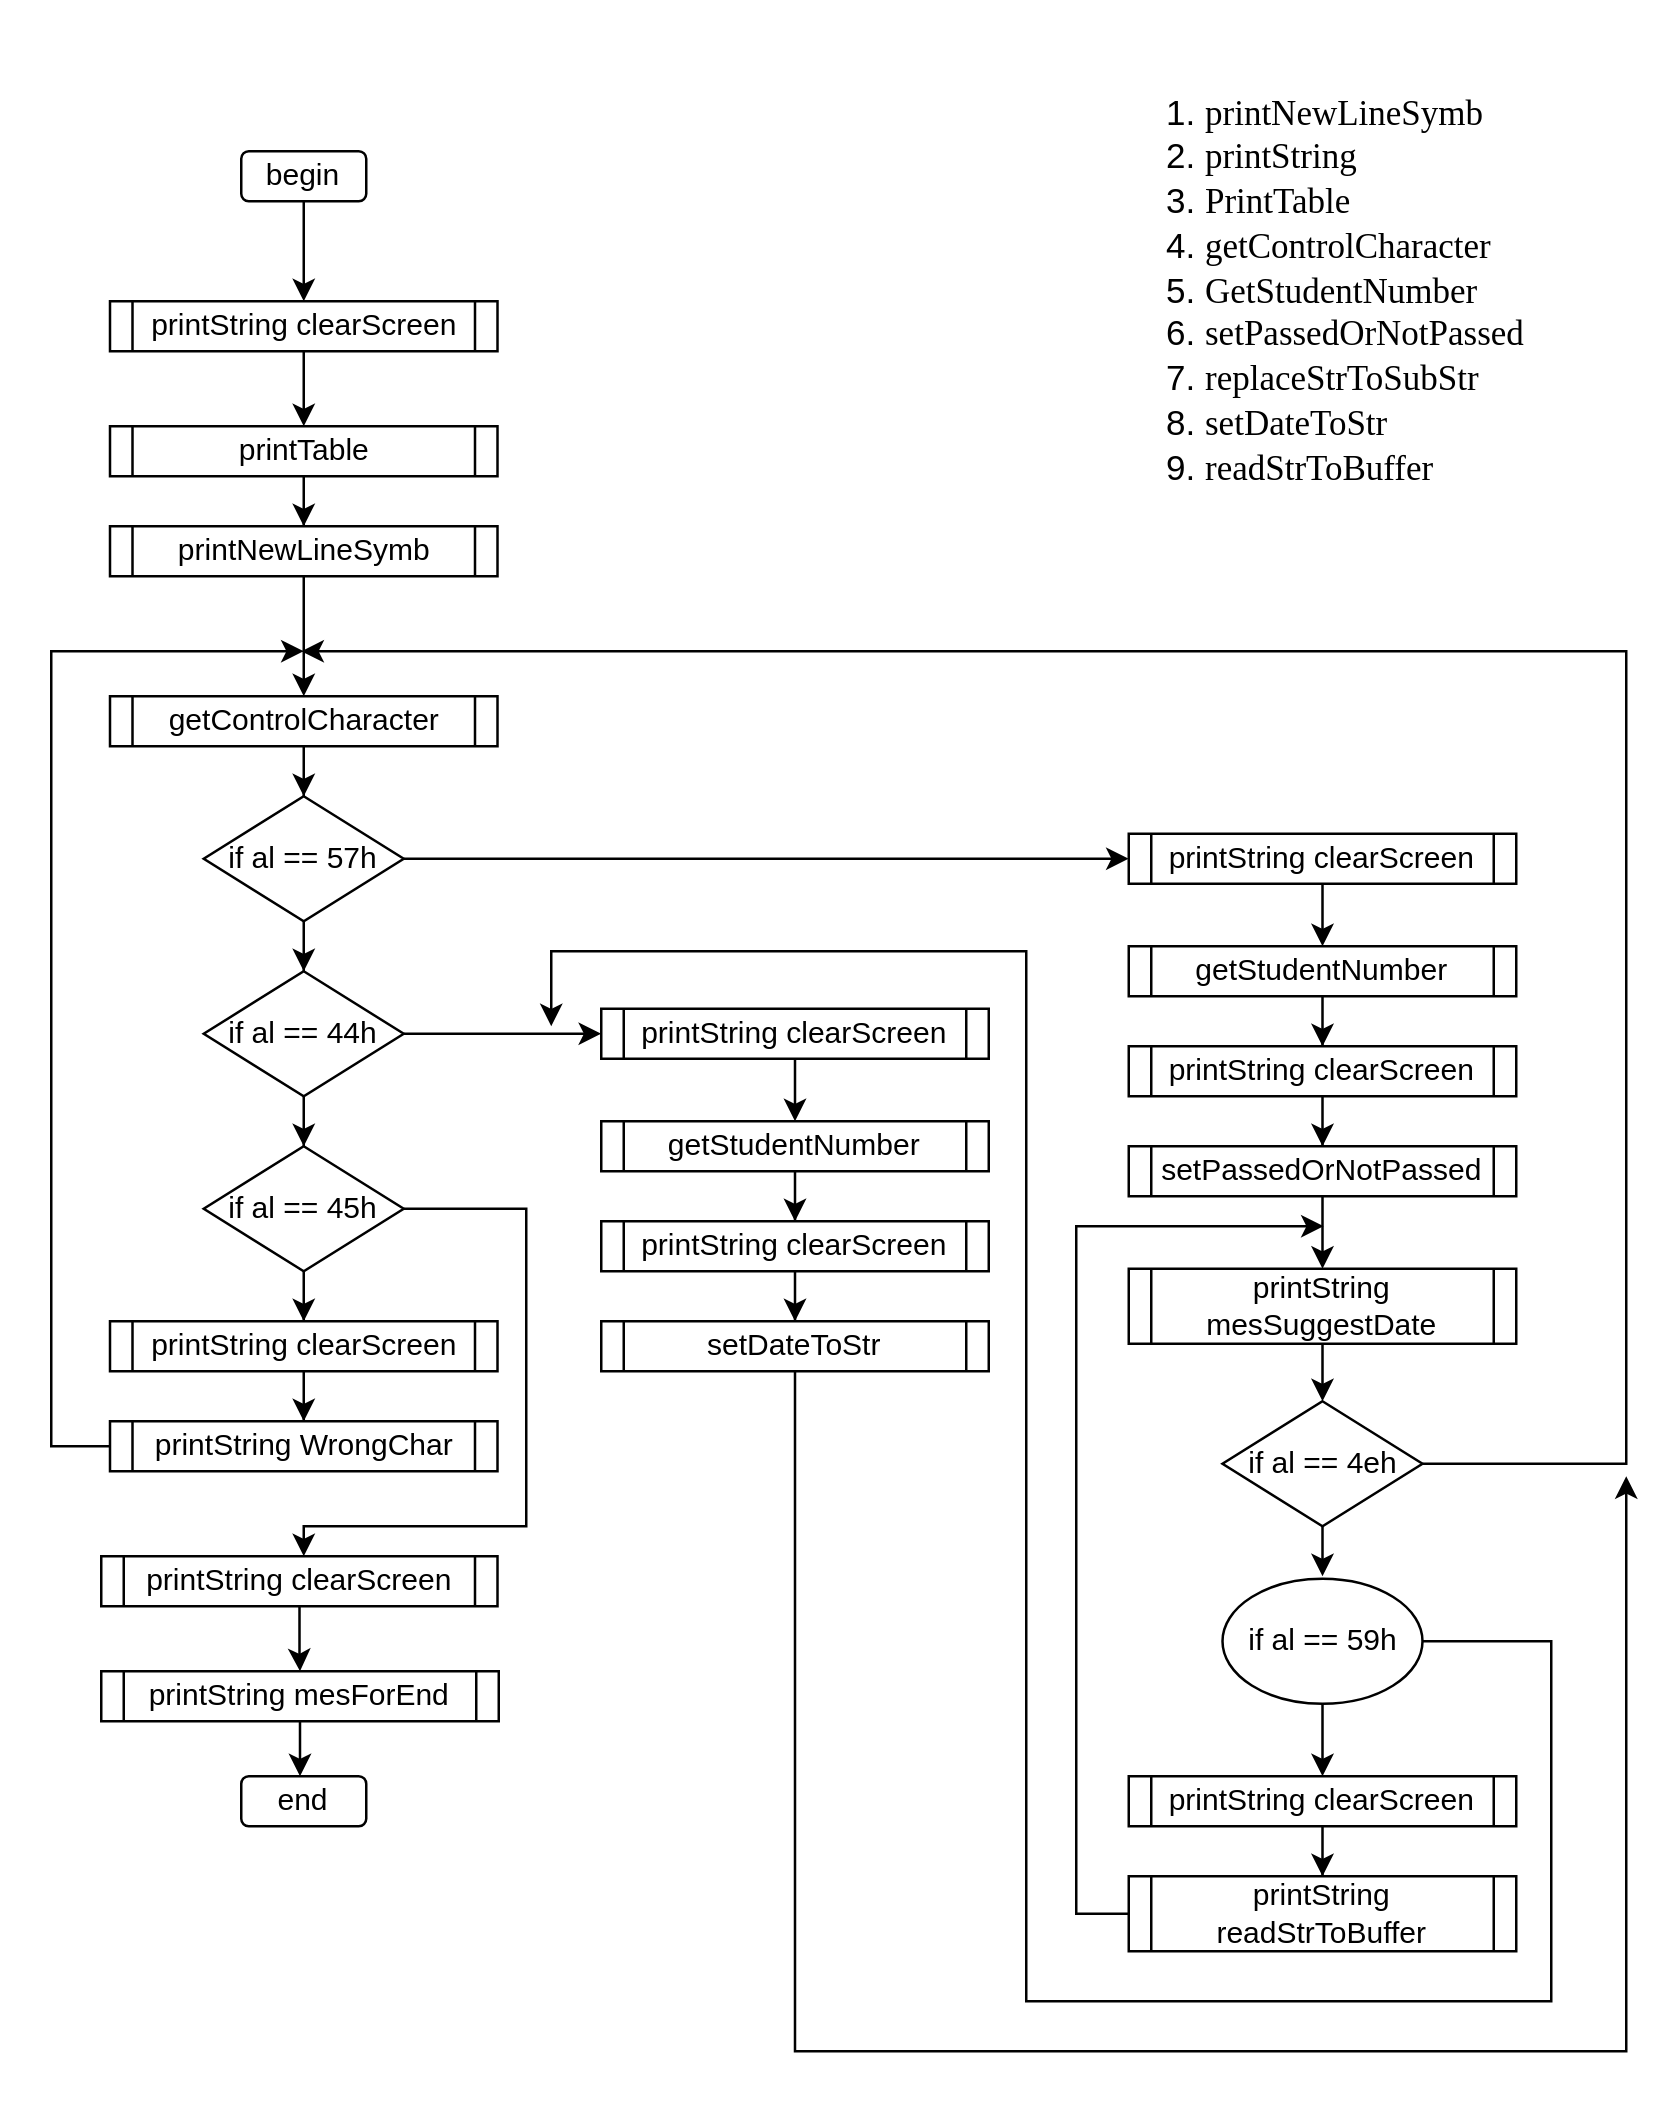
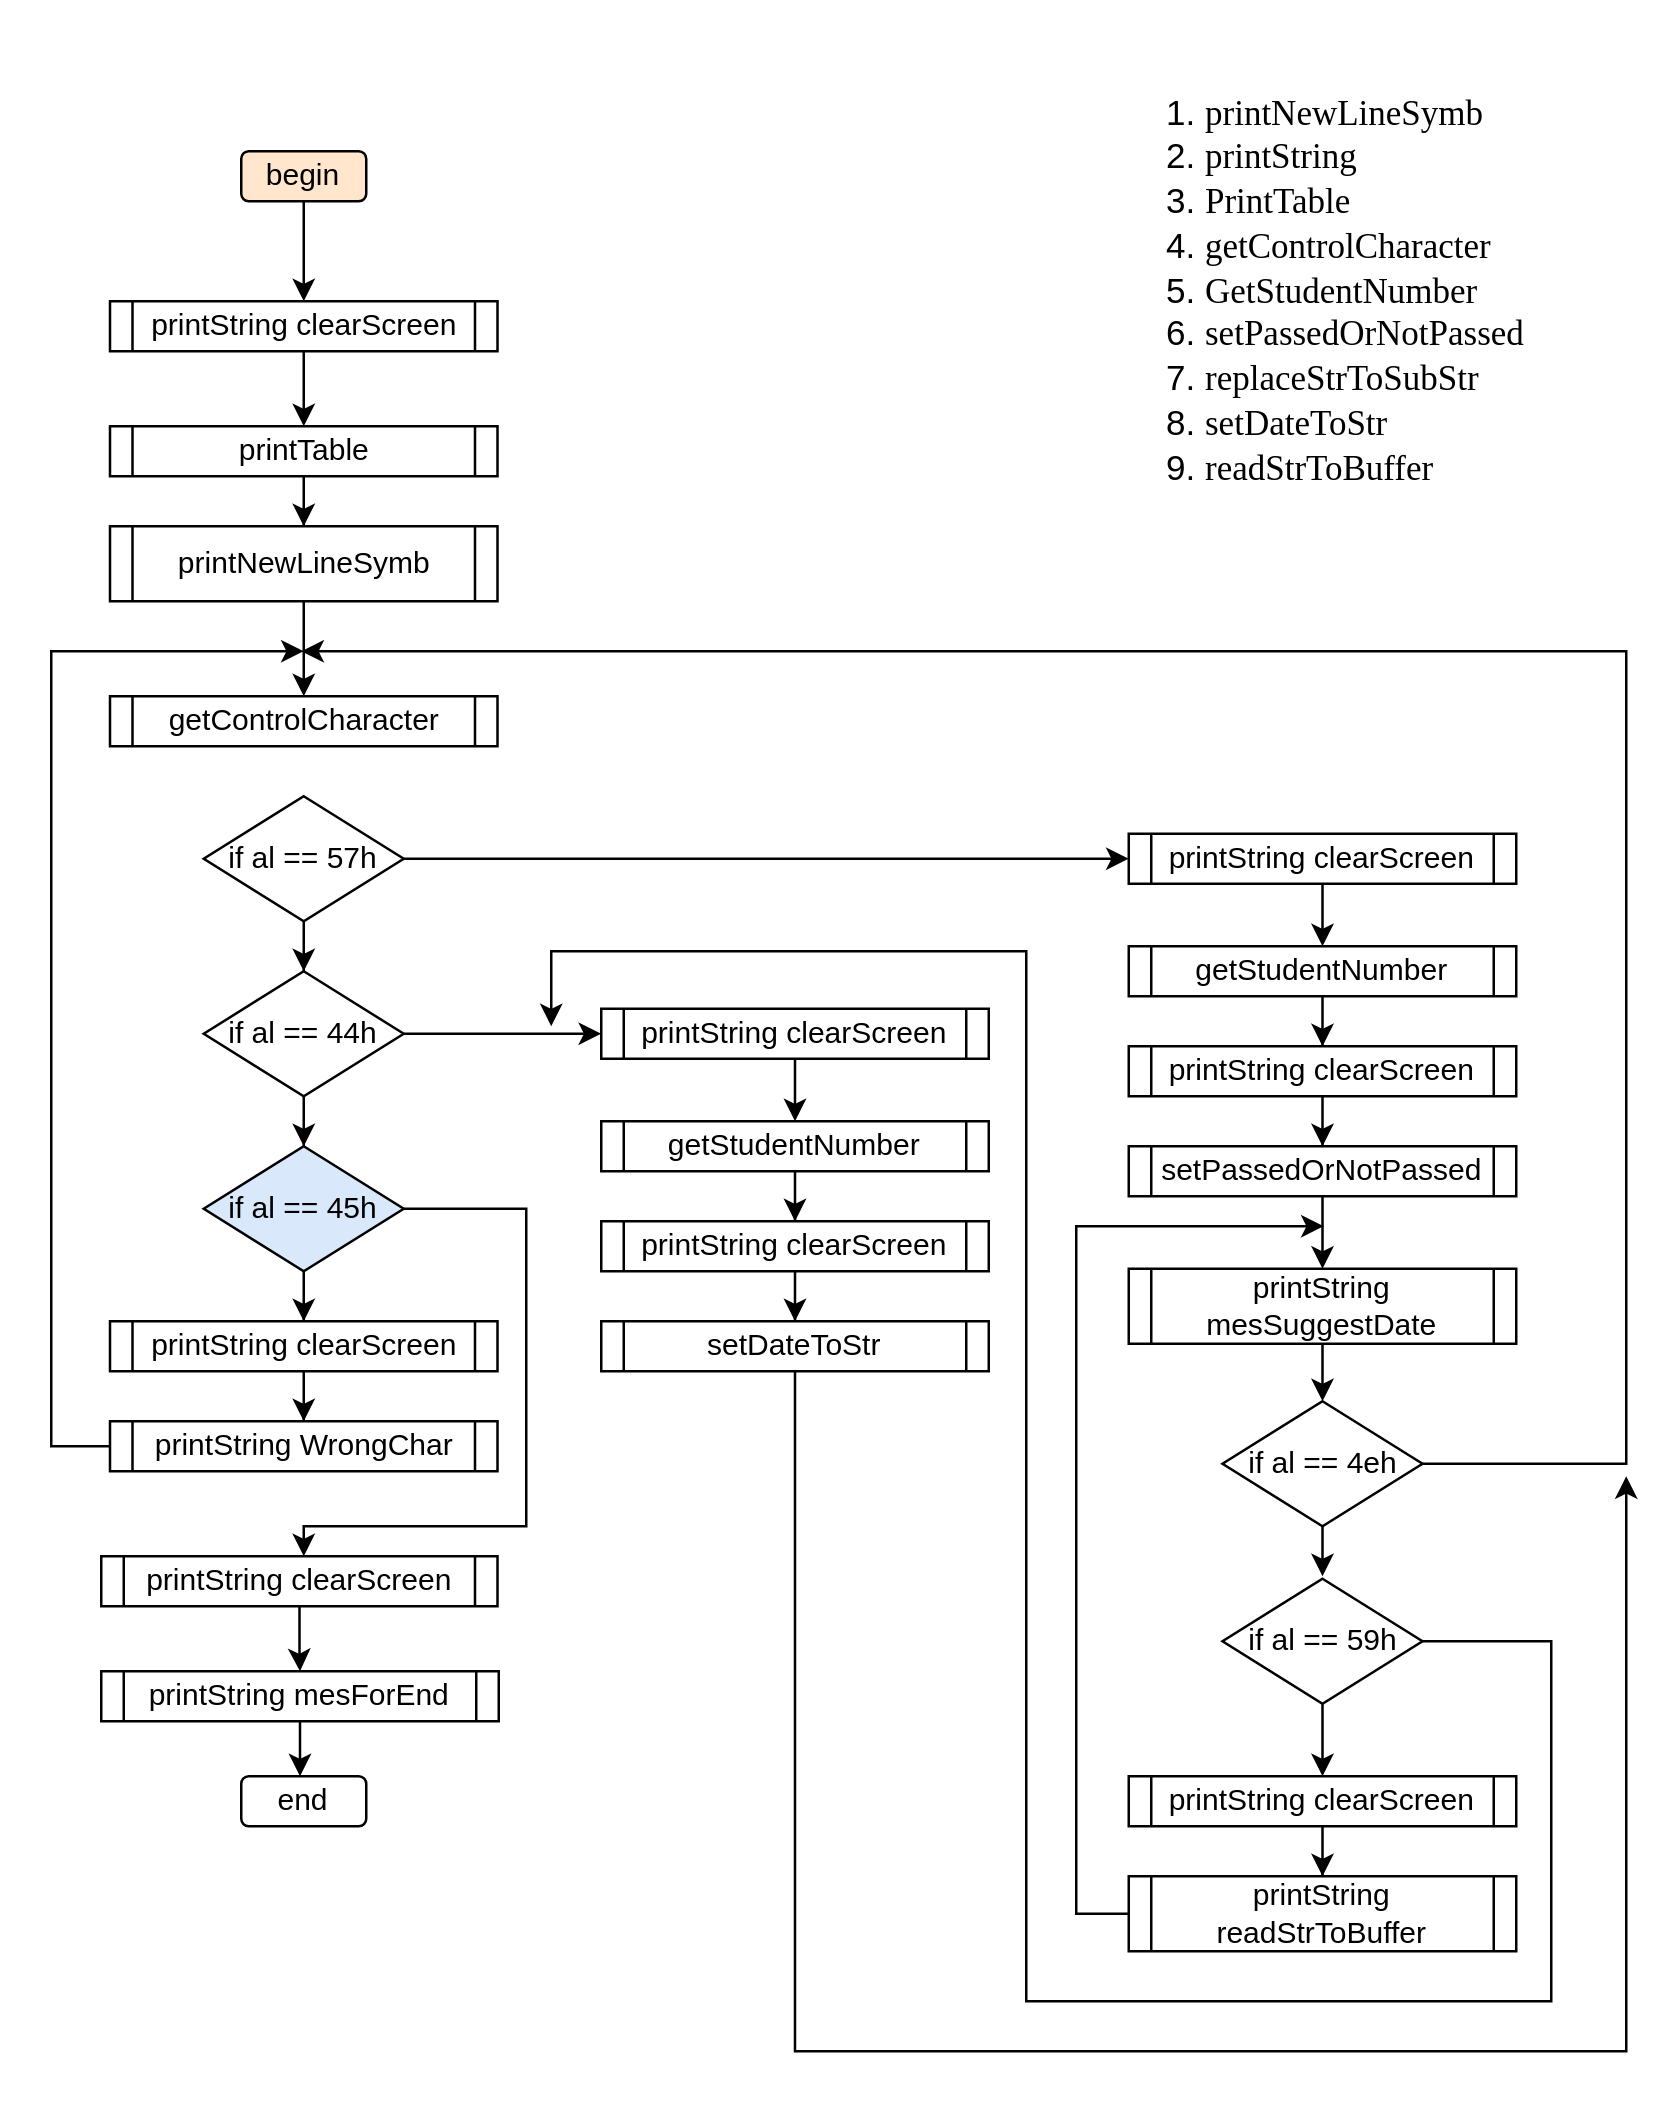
node "begin": fillcolor #ffffff -> #ffe6cc
node "printNewLineSymb": size 388x50 -> 388x75
edge "getControlCharacter" -> "if al == 57h": removed
node "if al == 45h": fillcolor #ffffff -> #dae8fc
node "if al == 59h": shape ellipse -> diamond
